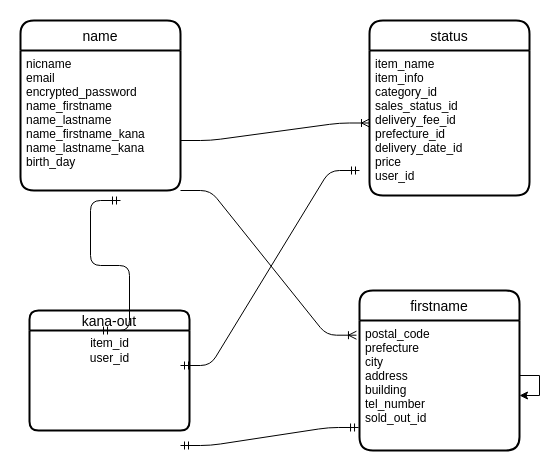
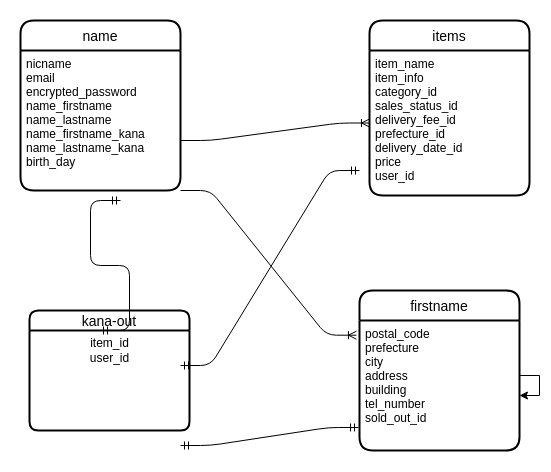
node "status": label "status" -> "items"
